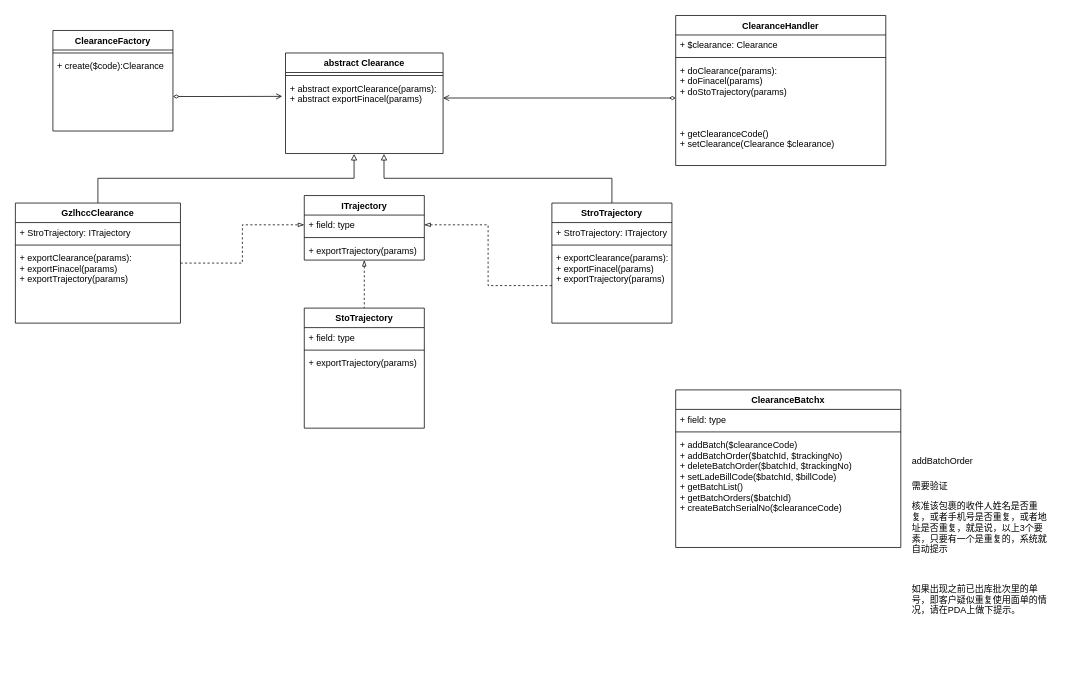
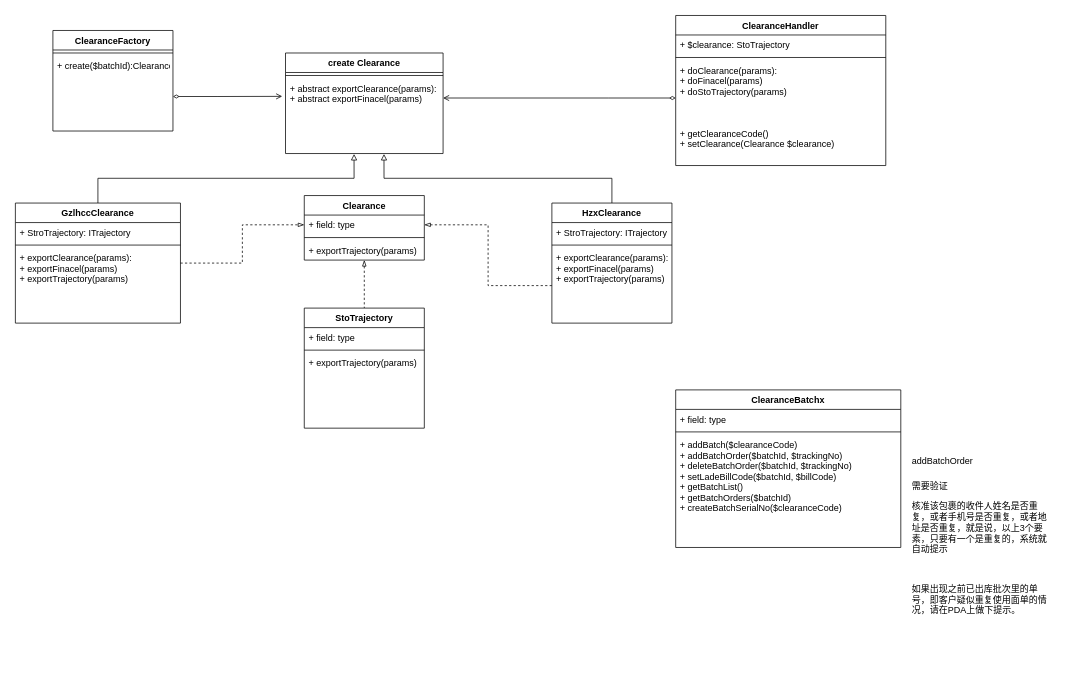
node "+ $clearance: Clearance": label "+ $clearance: Clearance" -> "+ $clearance: StoTrajectory"
node "abstract Clearance": label "abstract Clearance" -> "create Clearance"
node "+ create($code):Clearance": label "+ create($code):Clearance" -> "+ create($batchId):Clearance"
node "ITrajectory": label "ITrajectory" -> "Clearance"
node "StroTrajectory": label "StroTrajectory" -> "HzxClearance"
